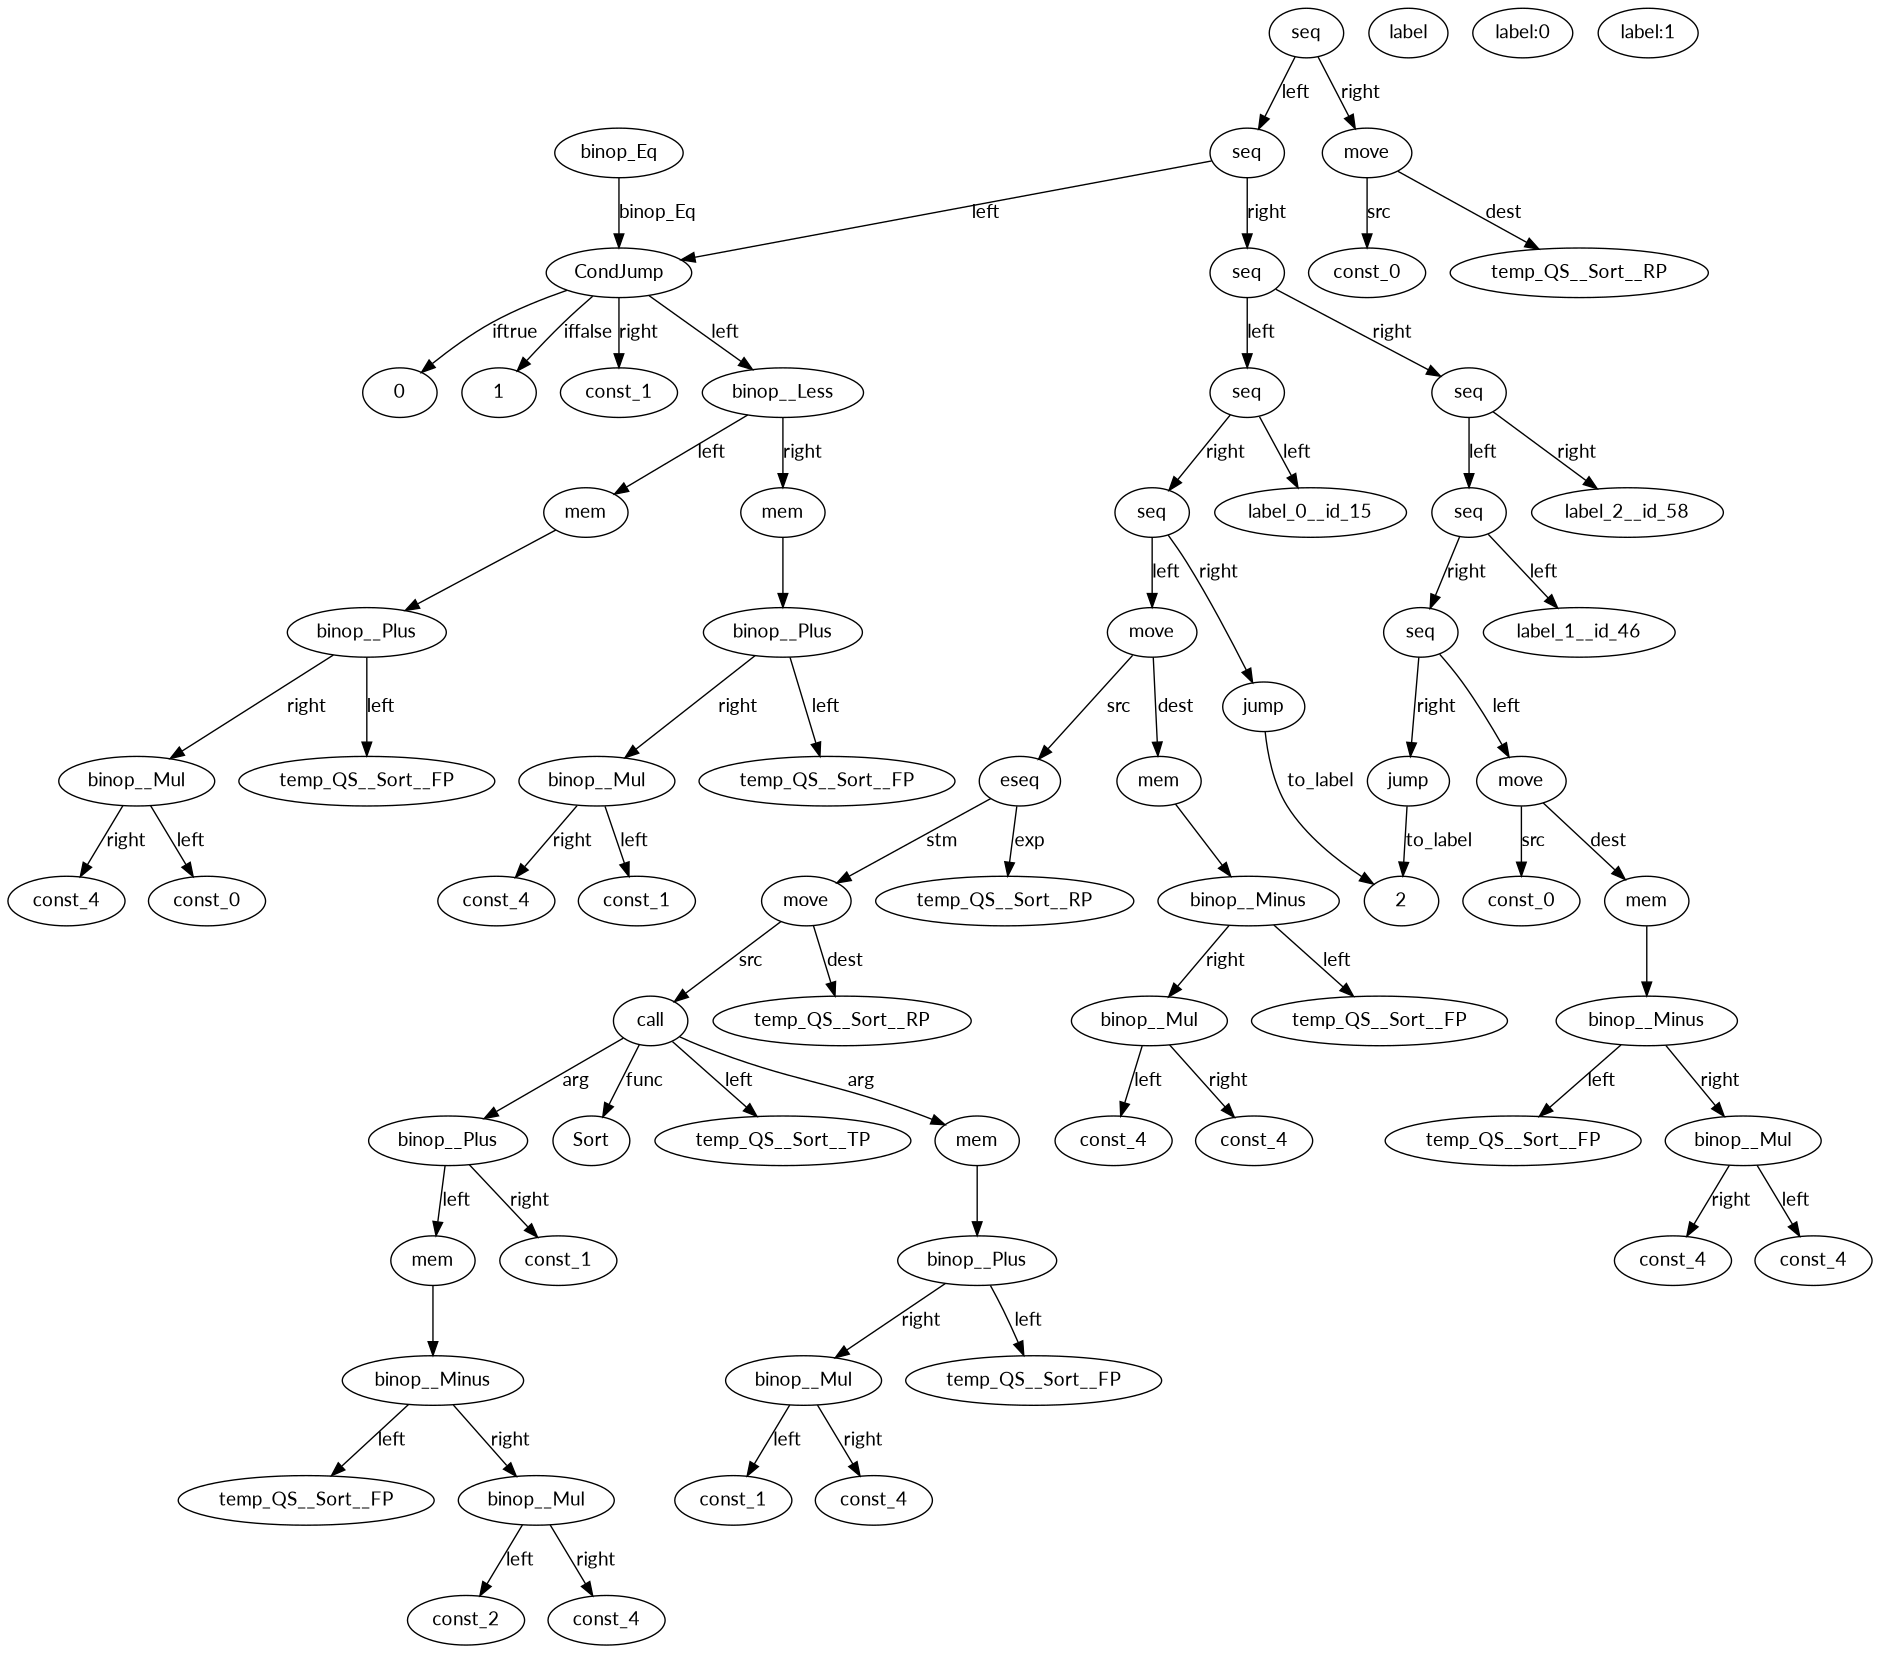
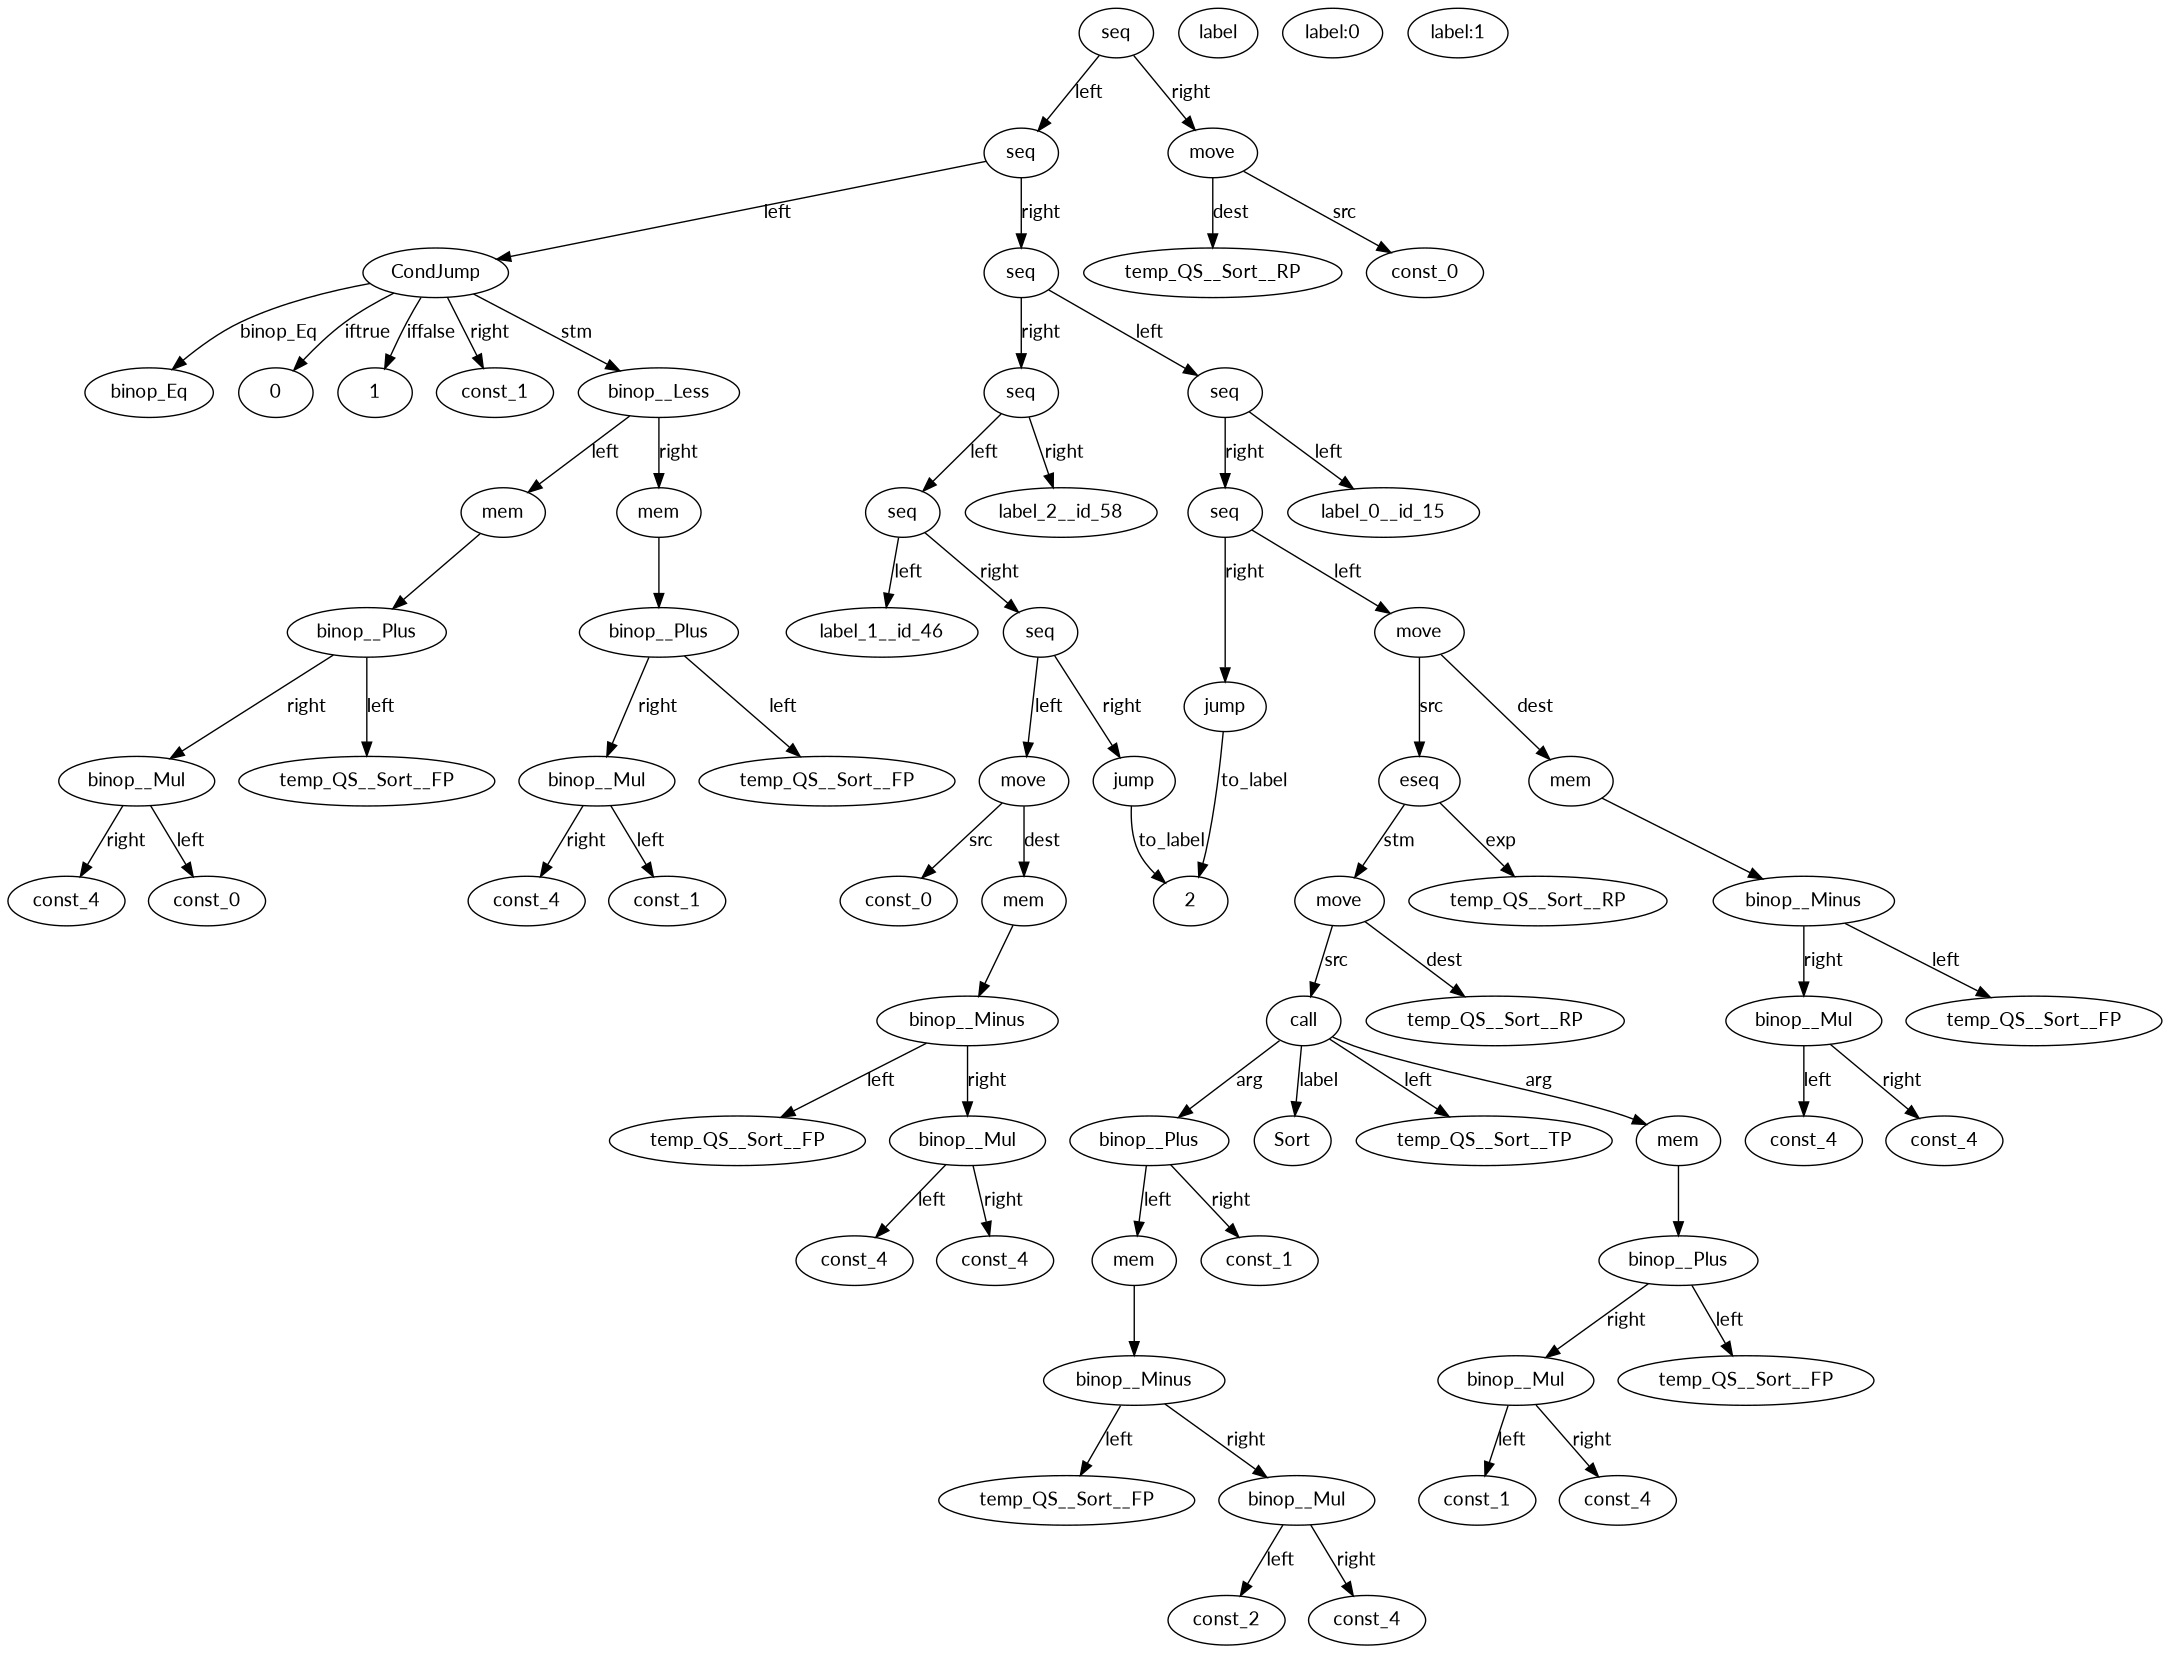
edge "binop_Eq" -> "CondJump": reversed
edge "CondJump" -> "binop__Less": label "left" -> "stm"
edge "call" -> "Sort": label "func" -> "label"
